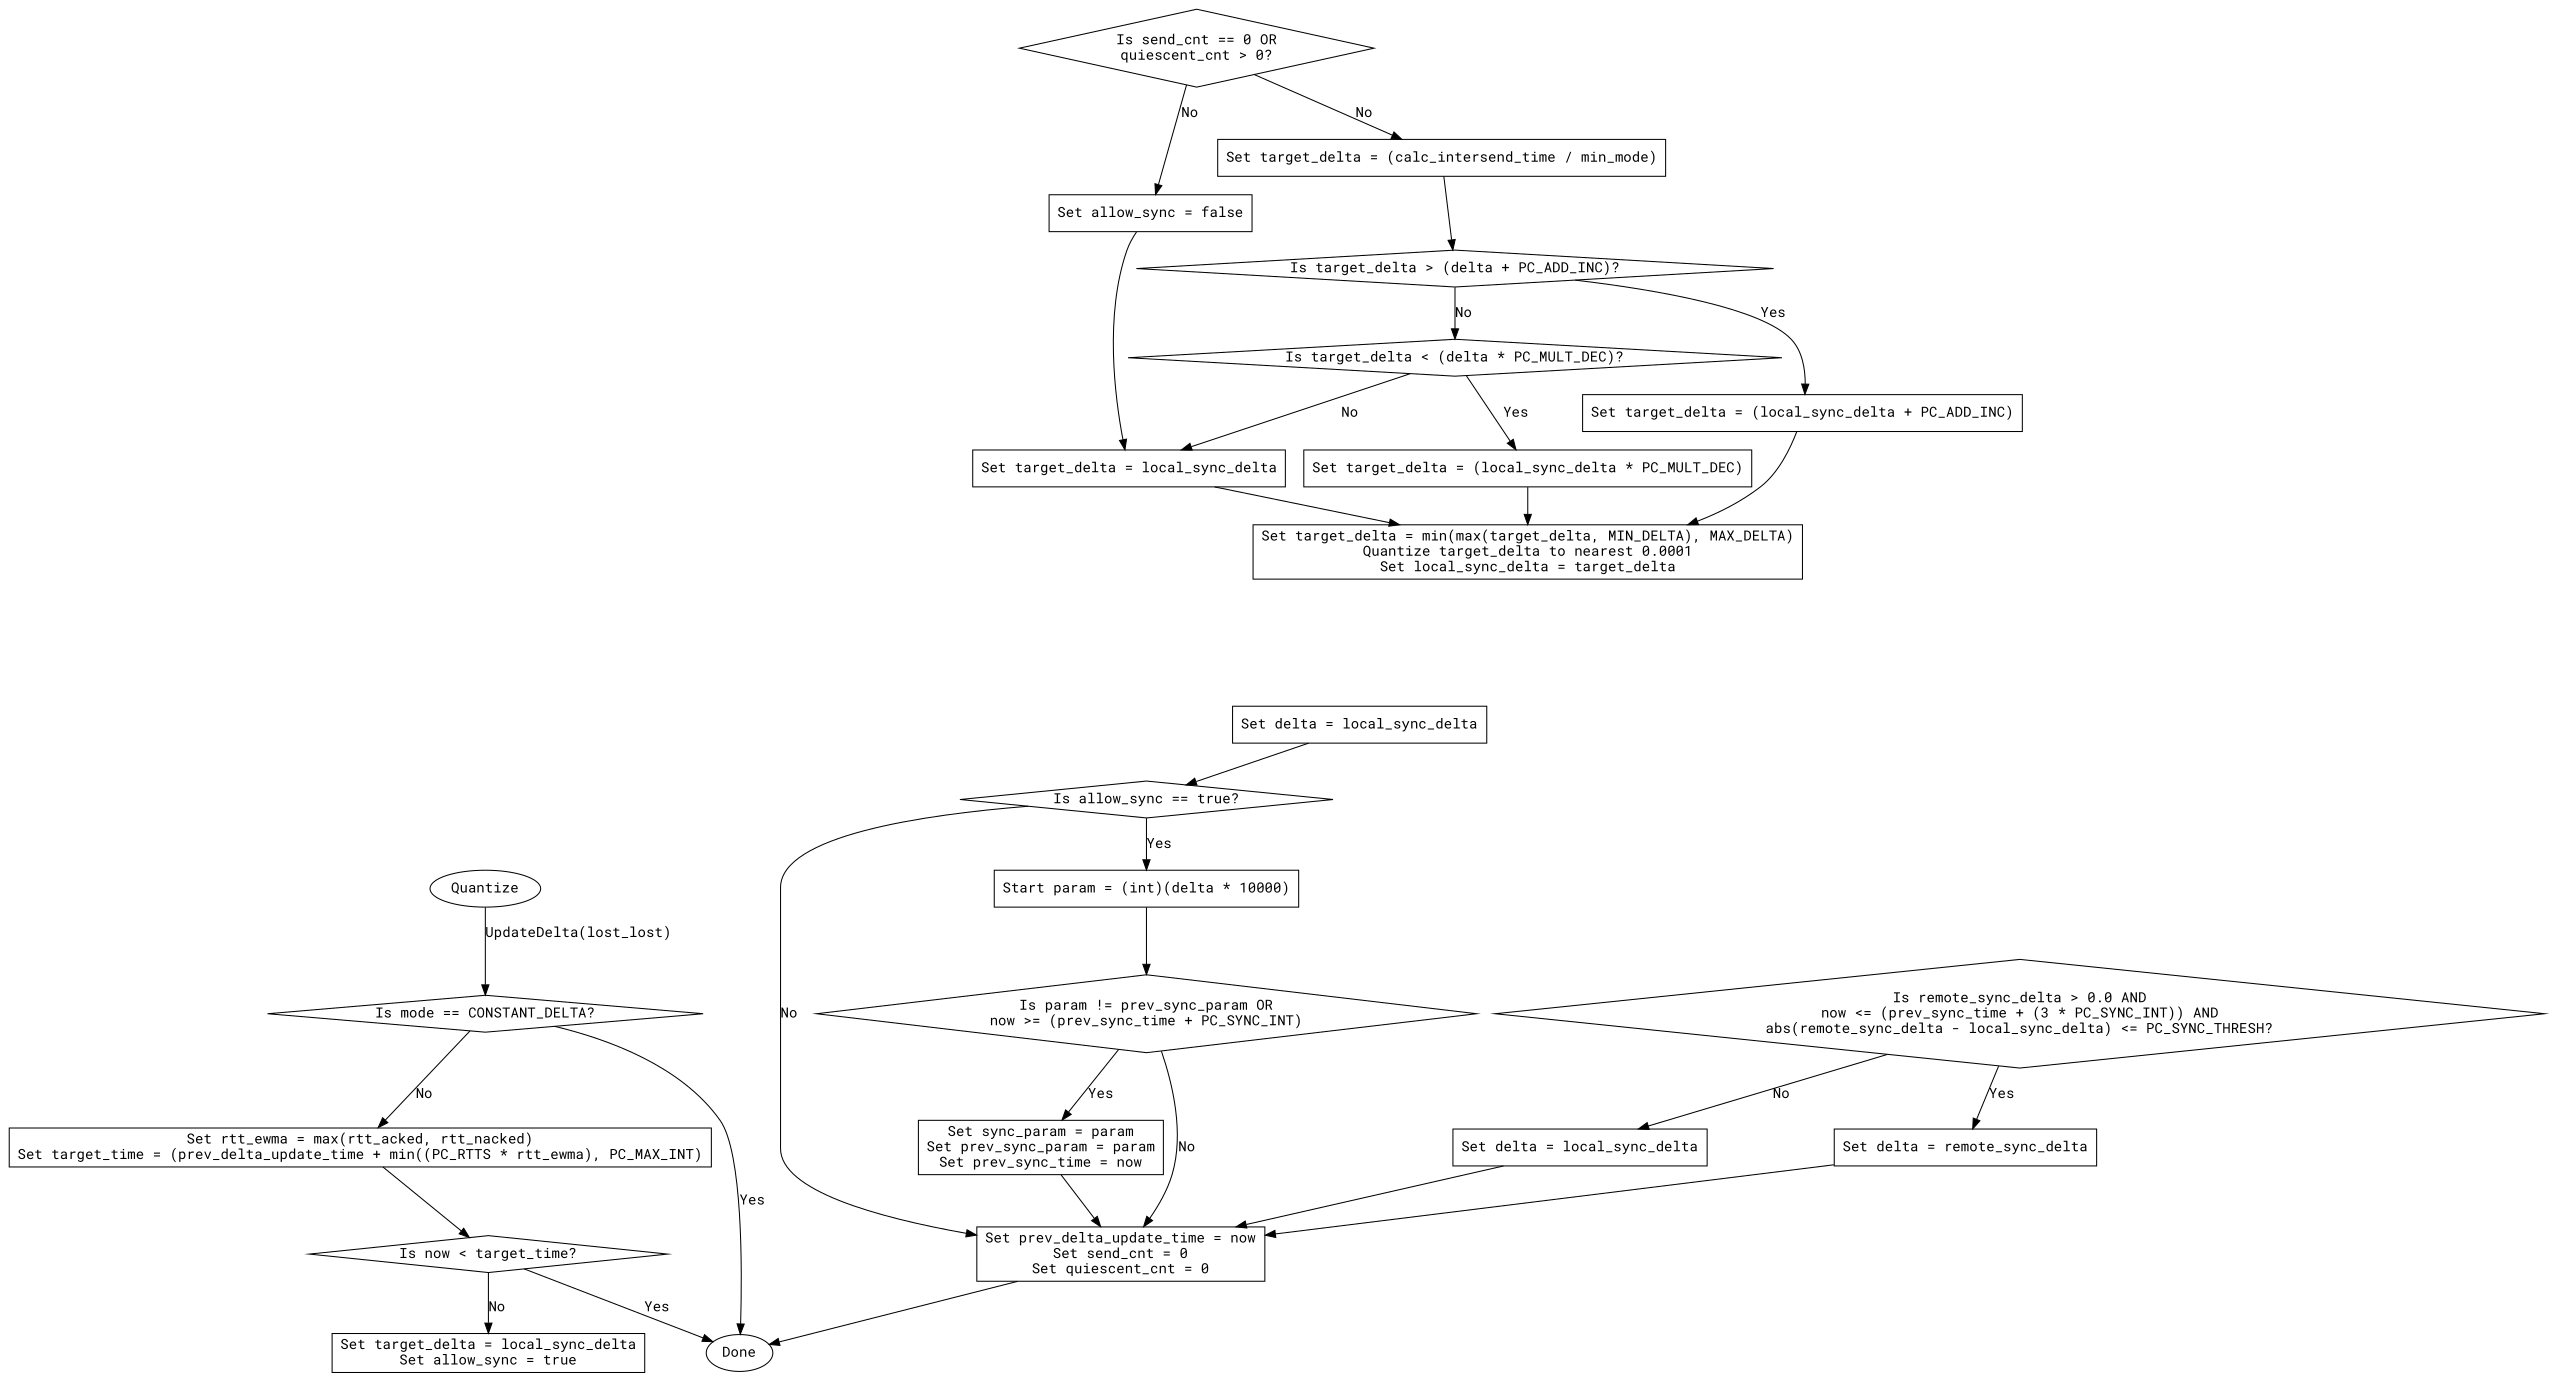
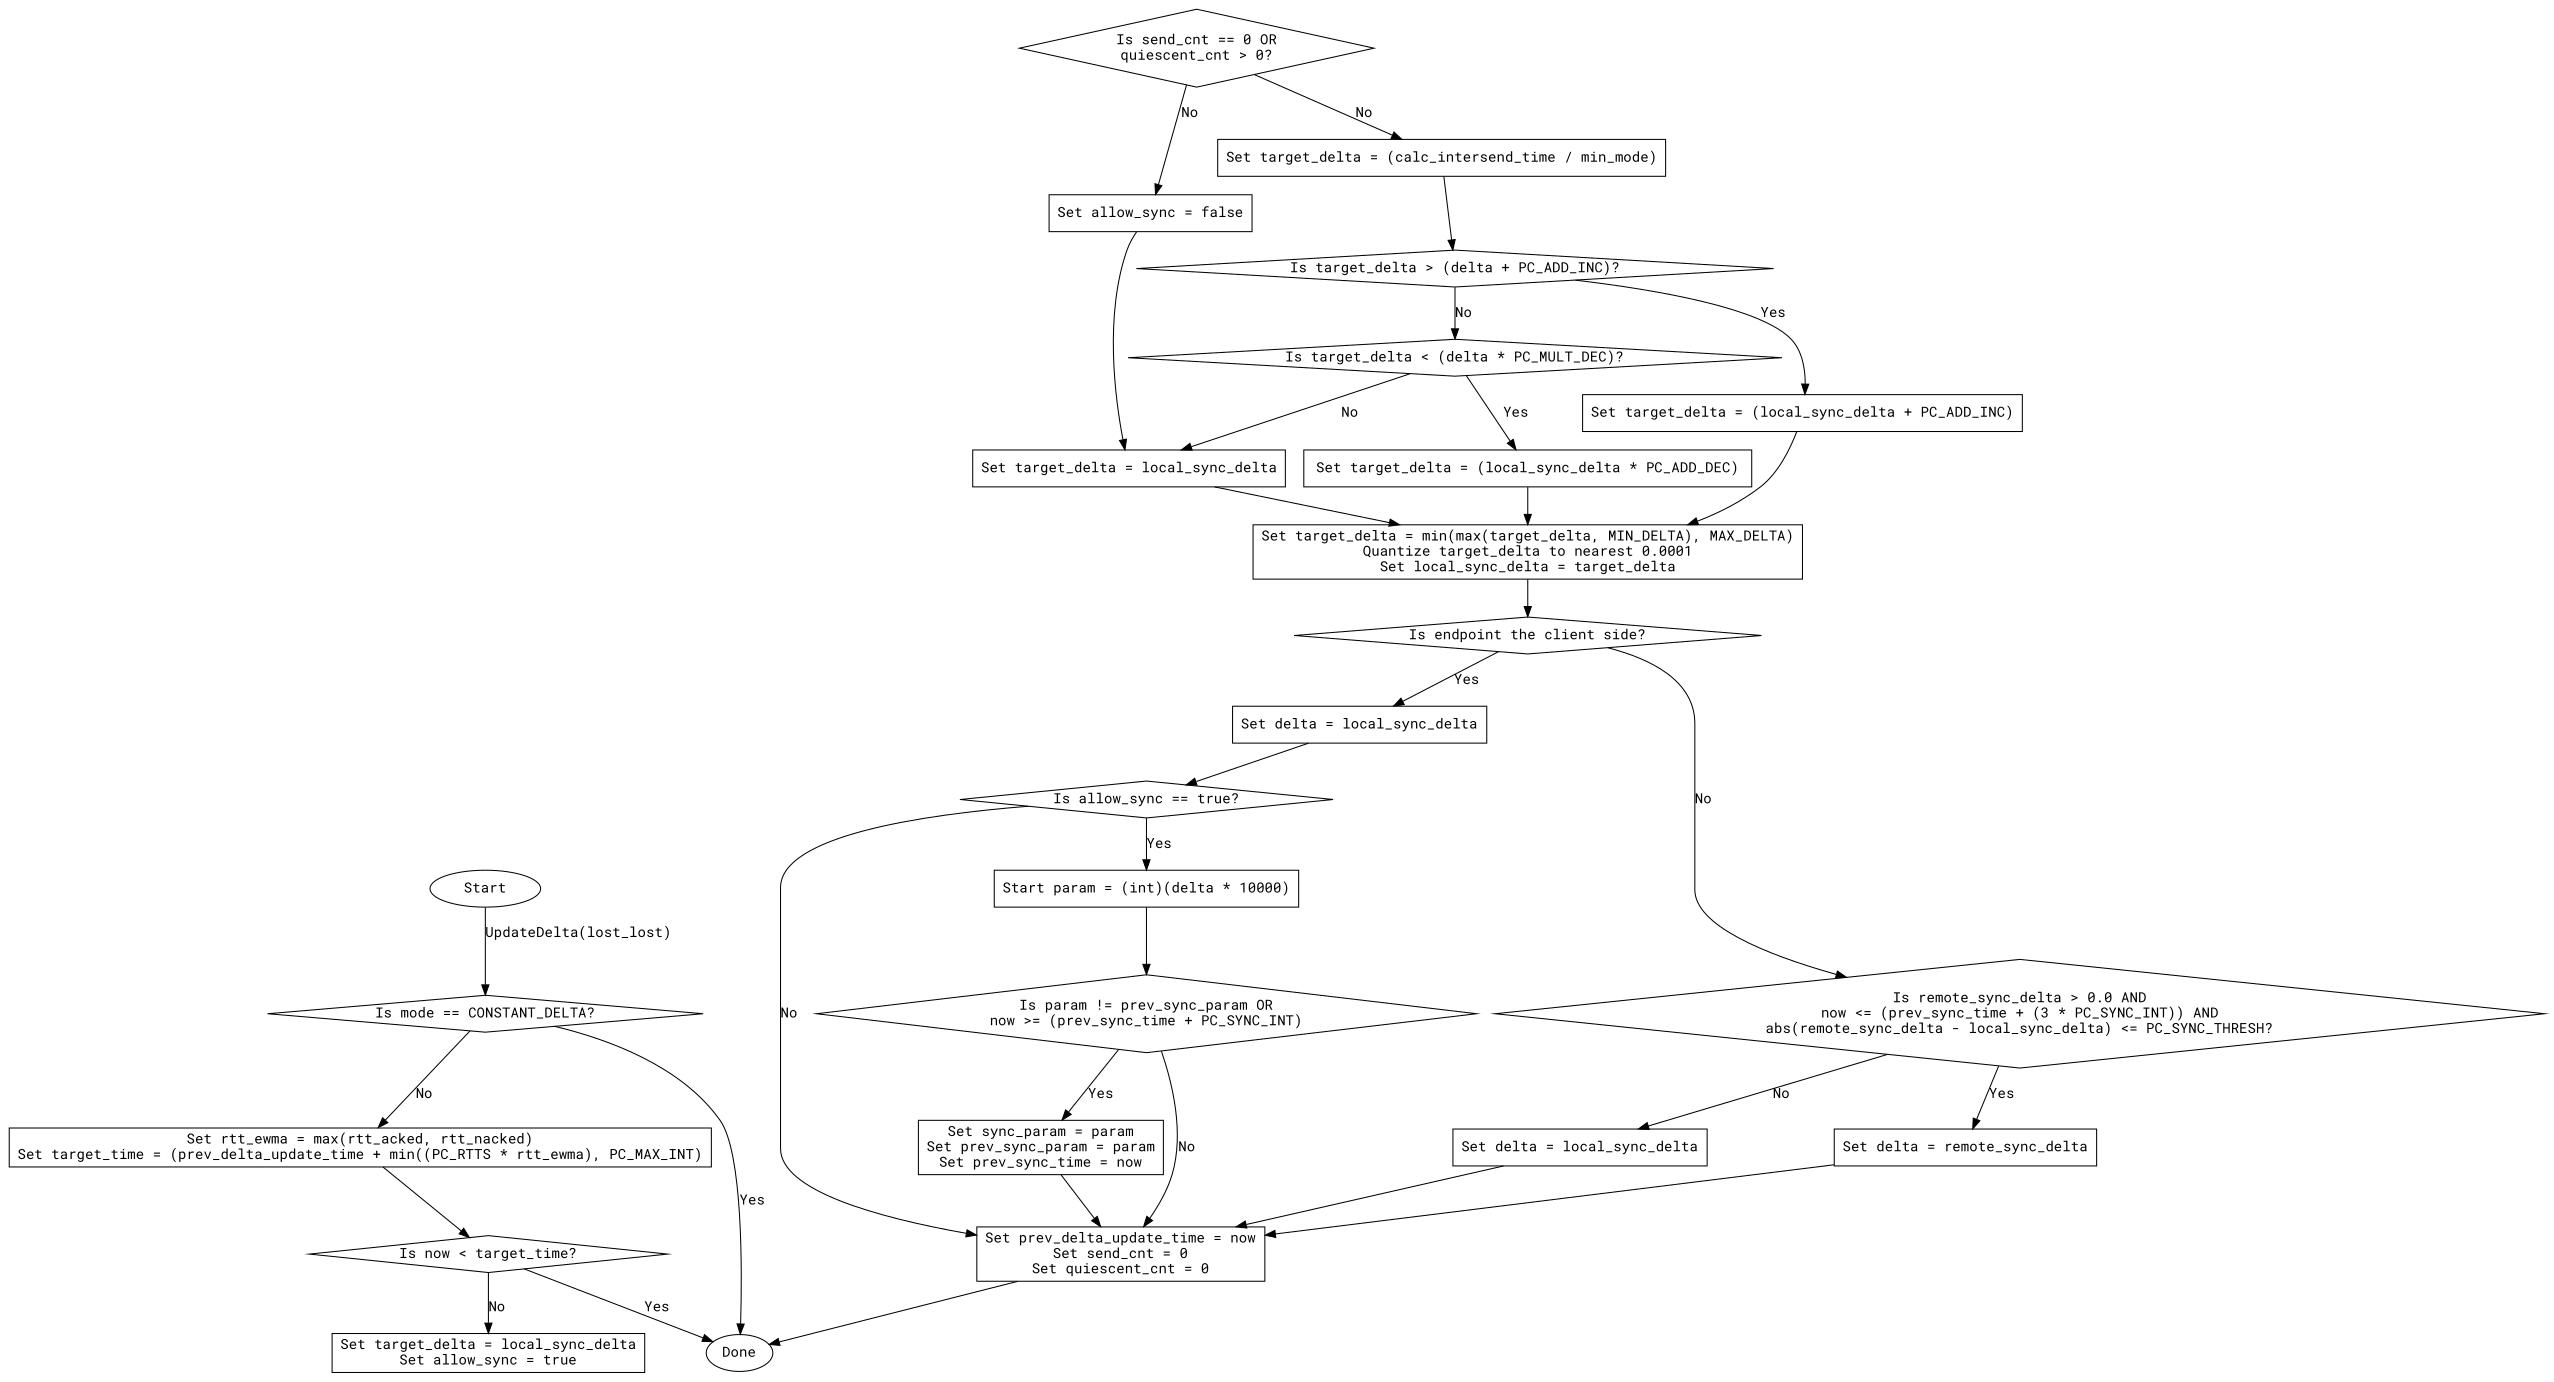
node "Set target_delta = (local_sync_delta * PC_MULT_DEC)": label "Set target_delta = (local_sync_delta * PC_MULT_DEC)" -> "Set target_delta = (local_sync_delta * PC_ADD_DEC)"
node "Is endpoint the client side?": added
node "Quantize": label "Quantize" -> "Start"
